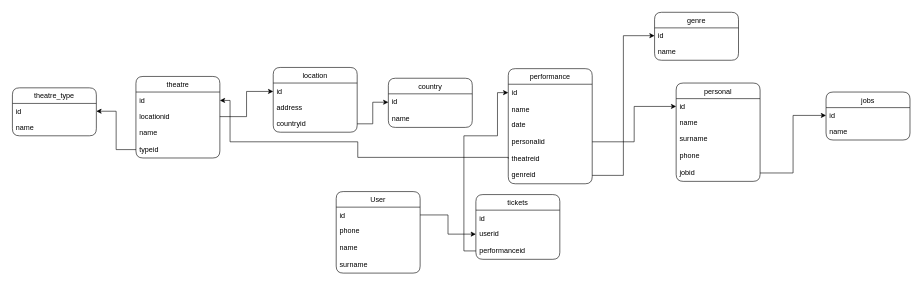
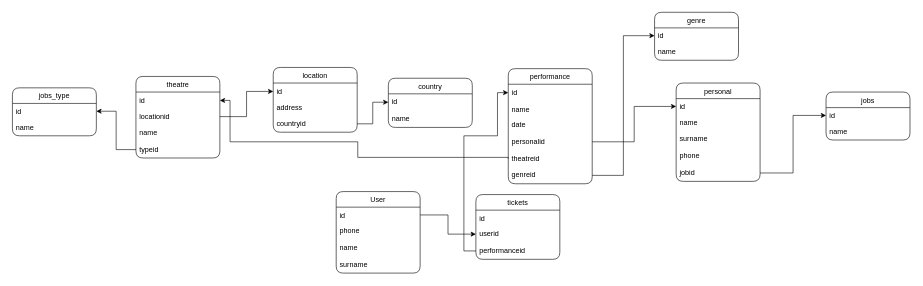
node "theatre_type": label "theatre_type" -> "jobs_type"
